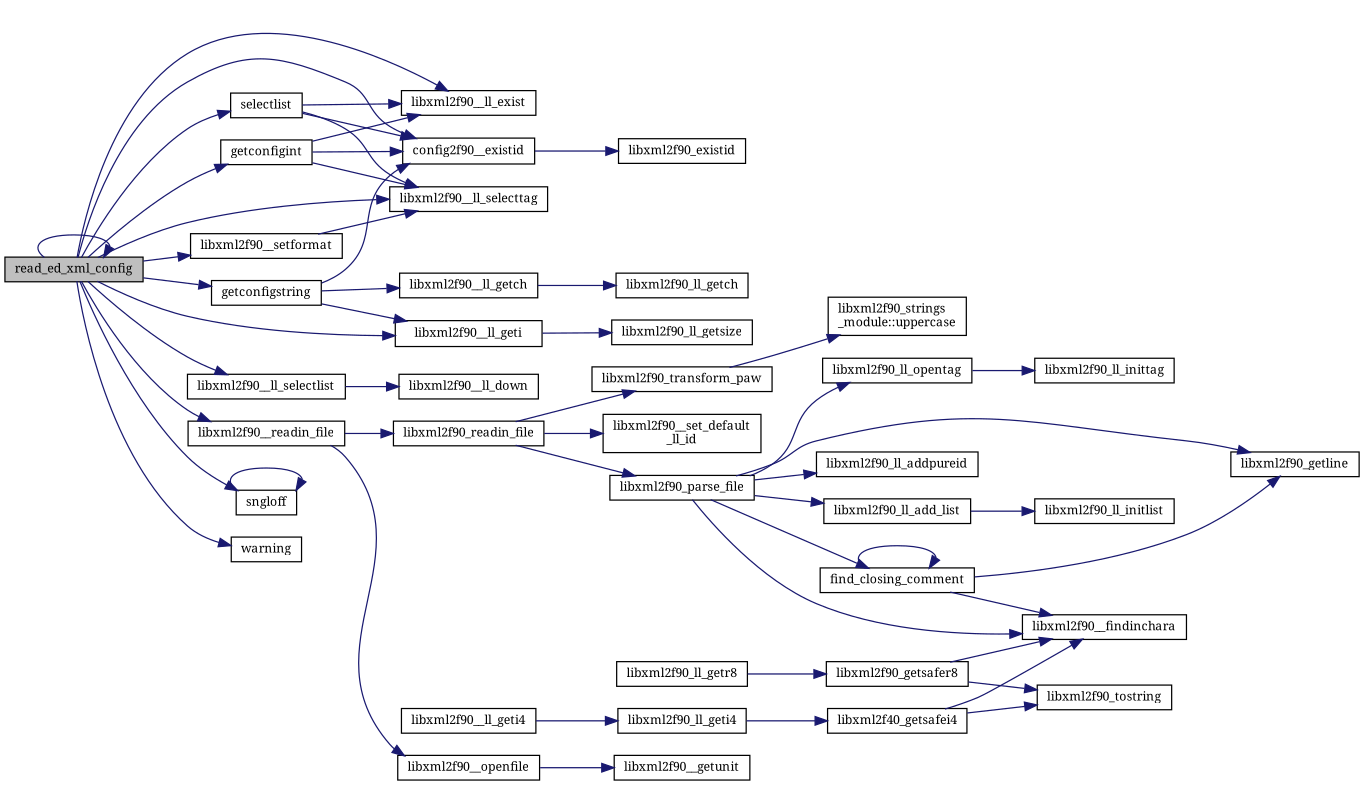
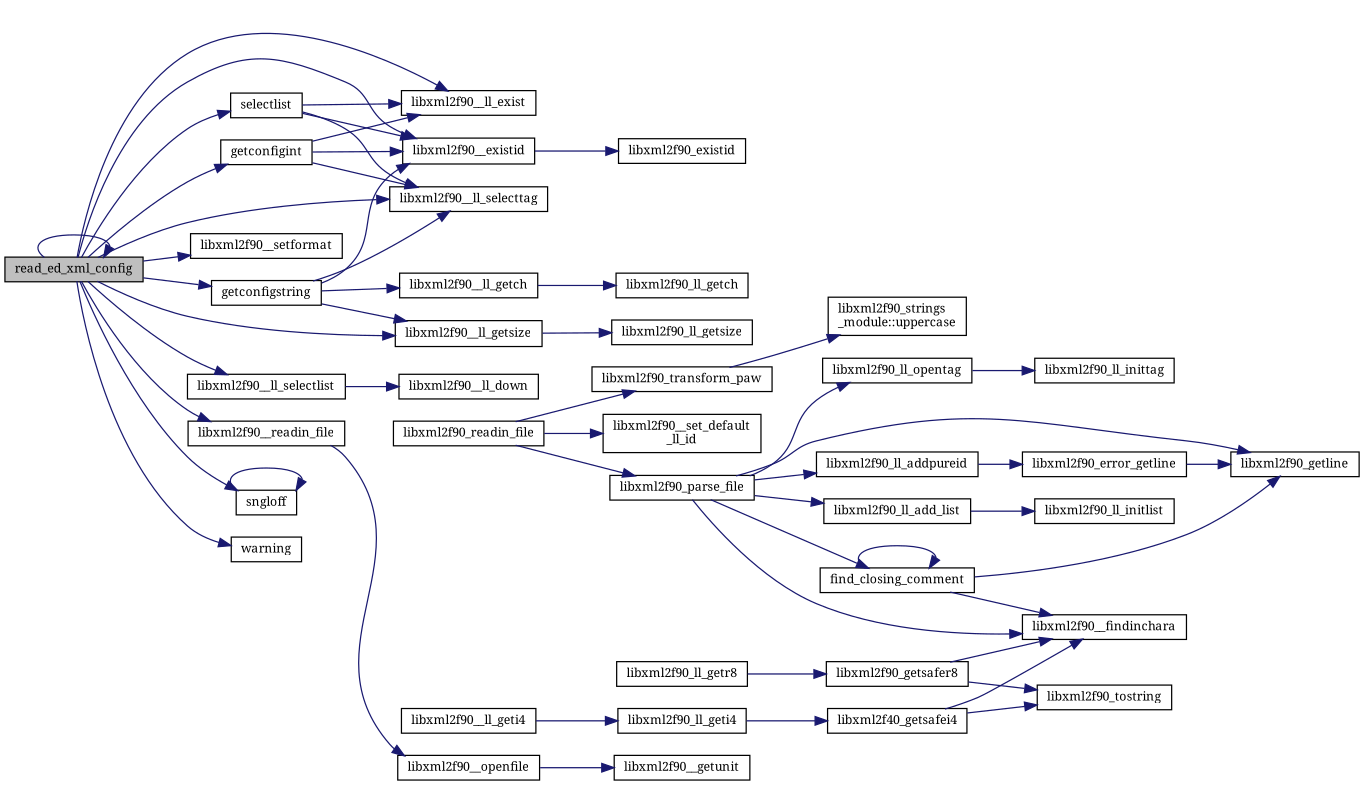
node "config2f90__existid": label "config2f90__existid" -> "libxml2f90__existid"
edge "libxml2f90__setformat" -> "libxml2f90__ll_selecttag": now "getconfigstring" -> "libxml2f90__ll_selecttag"
node "libxml2f90__ll_geti": label "libxml2f90__ll_geti" -> "libxml2f90__ll_getsize"
edge "libxml2f90__readin_file" -> "libxml2f90_readin_file": removed
node "libxml2f90_error_getline": added
